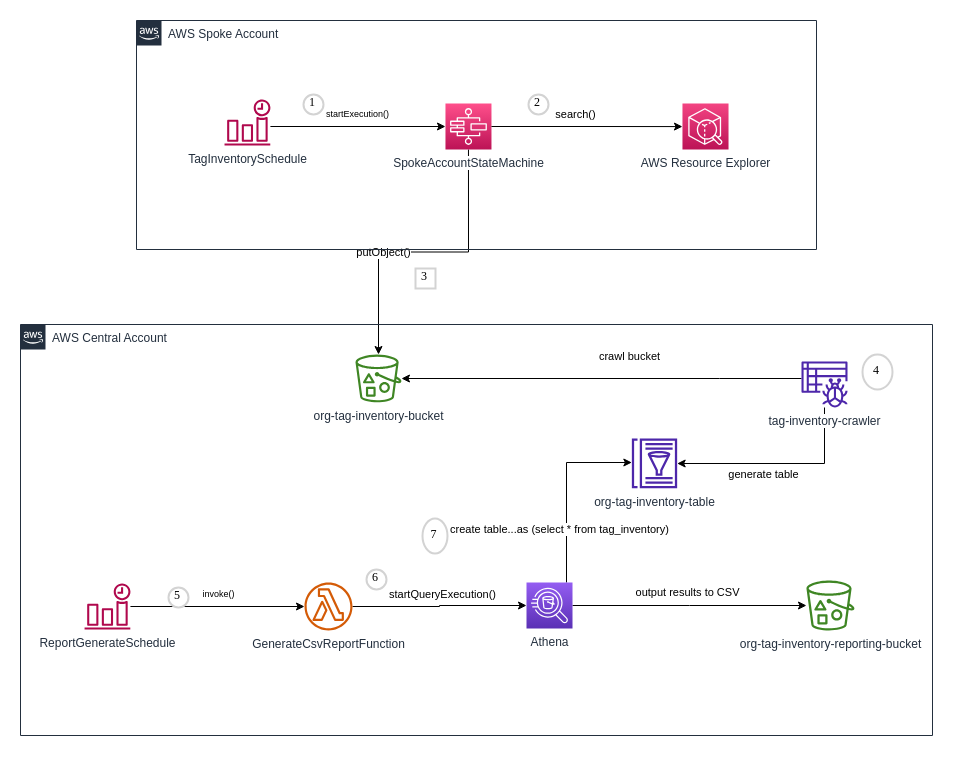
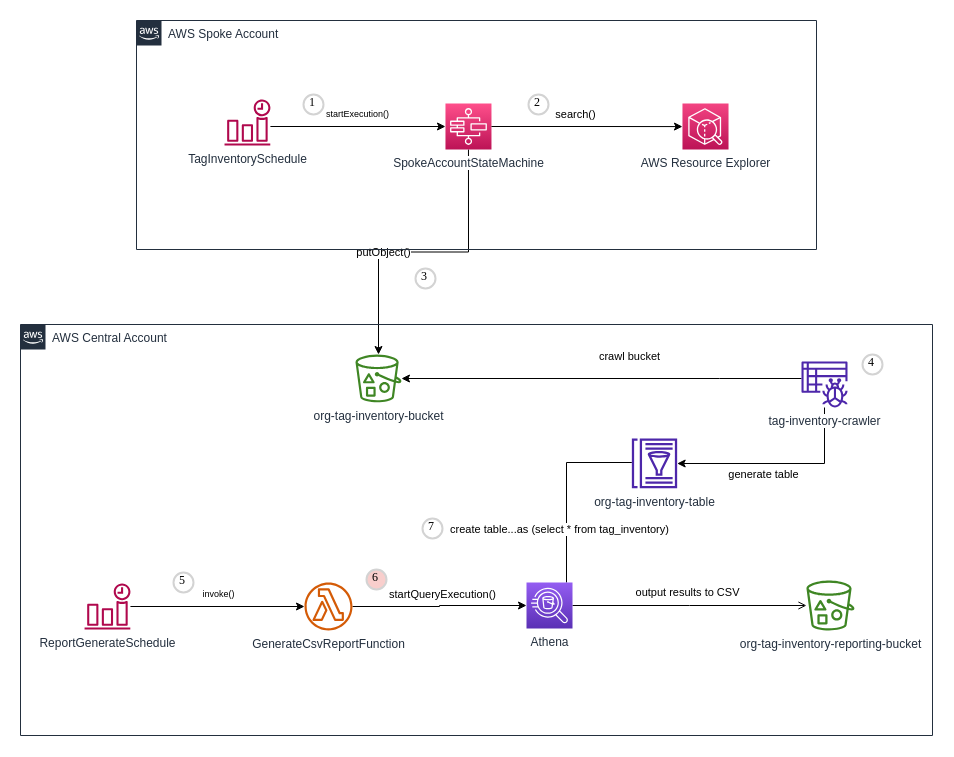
node "3": shape rectangle -> ellipse
node "4": size 30x35 -> 20x20
edge "Athena" -> "org-tag-inventory-table": arrowhead classic -> none
node "7": size 25x35 -> 20x20
node "6": fillcolor #ffffff -> #f8cecc
node "5": moved (179, 598) -> (184, 583)
edge "Athena" -> "org-tag-inventory-reporting-bucket": arrowhead classic -> open
